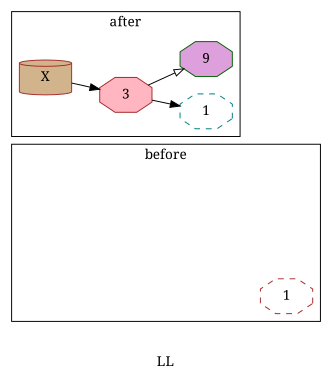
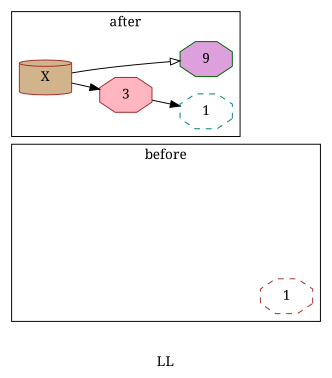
edge "3" -> "9": now "X" -> "9"
